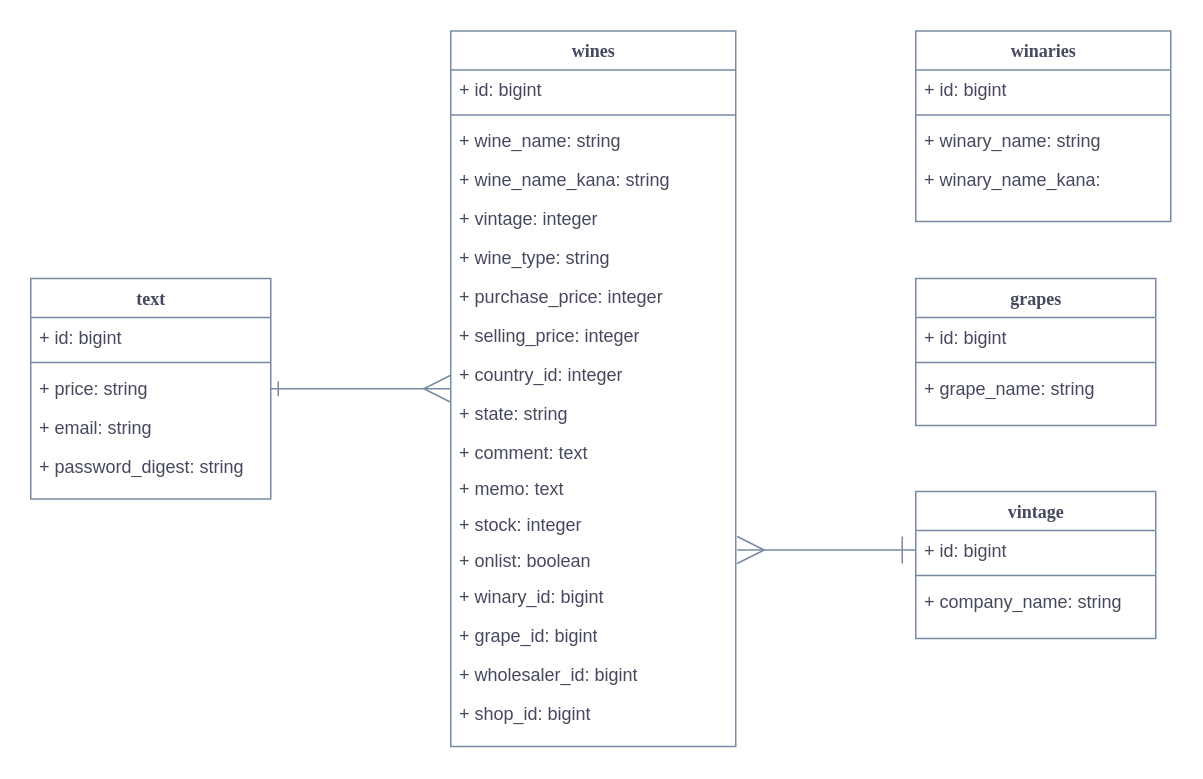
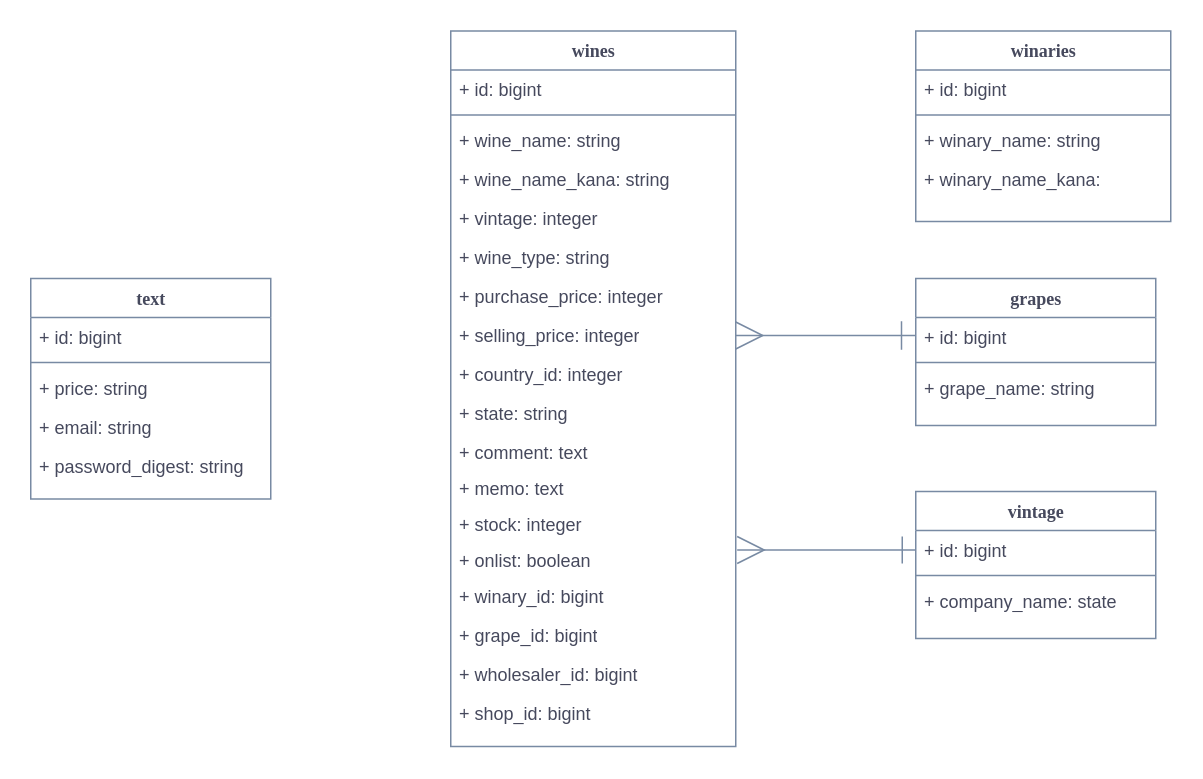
edge "+ selling_price: integer" -- "grapes": added
edge "text" -- "wines": removed
node "+ company_name: string": label "+ company_name: string" -> "+ company_name: state"
